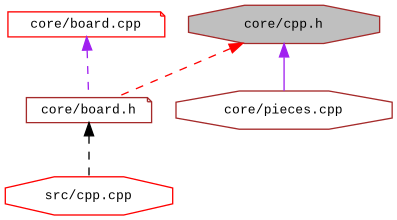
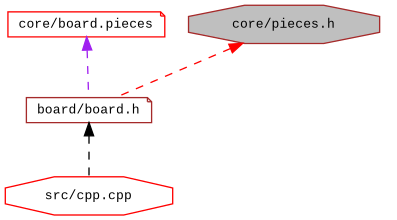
node "core/board.cpp": label "core/board.cpp" -> "core/board.pieces"
node "core/cpp.h": label "core/cpp.h" -> "core/pieces.h"
node "core/board.h": label "core/board.h" -> "board/board.h"
node "core/pieces.cpp": removed
